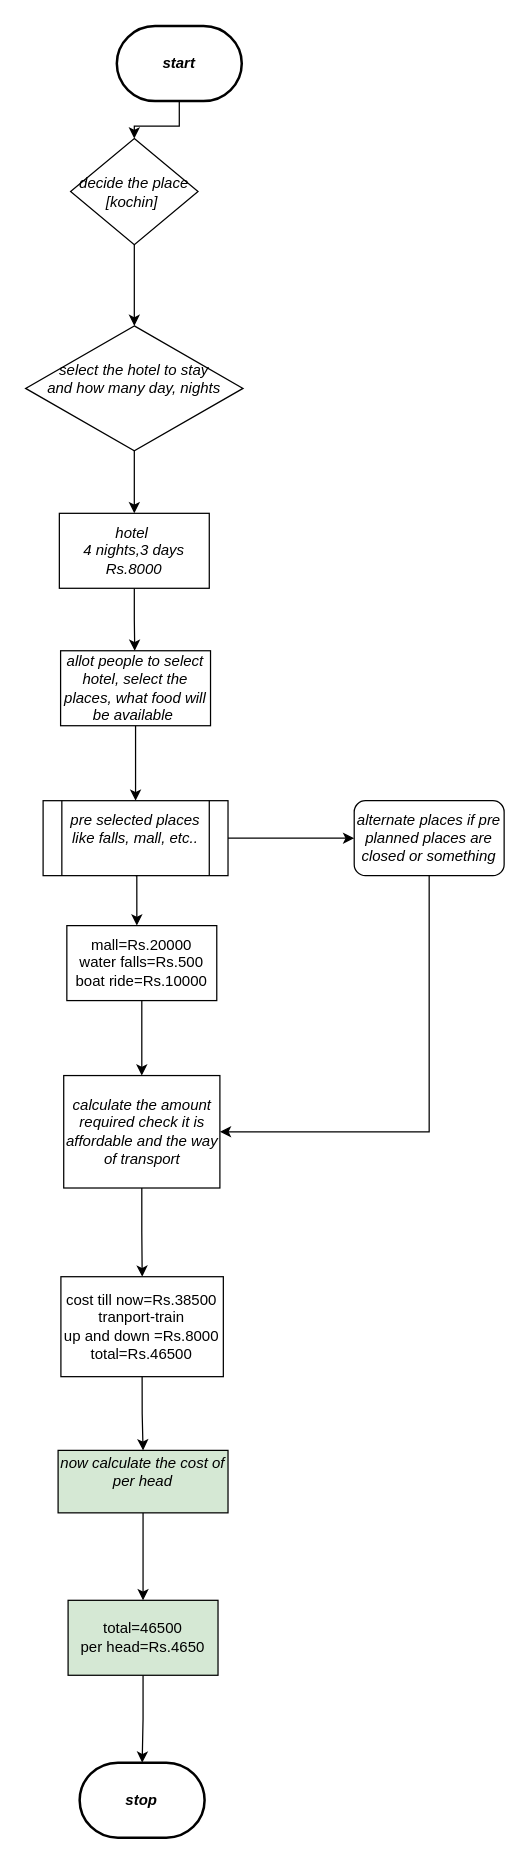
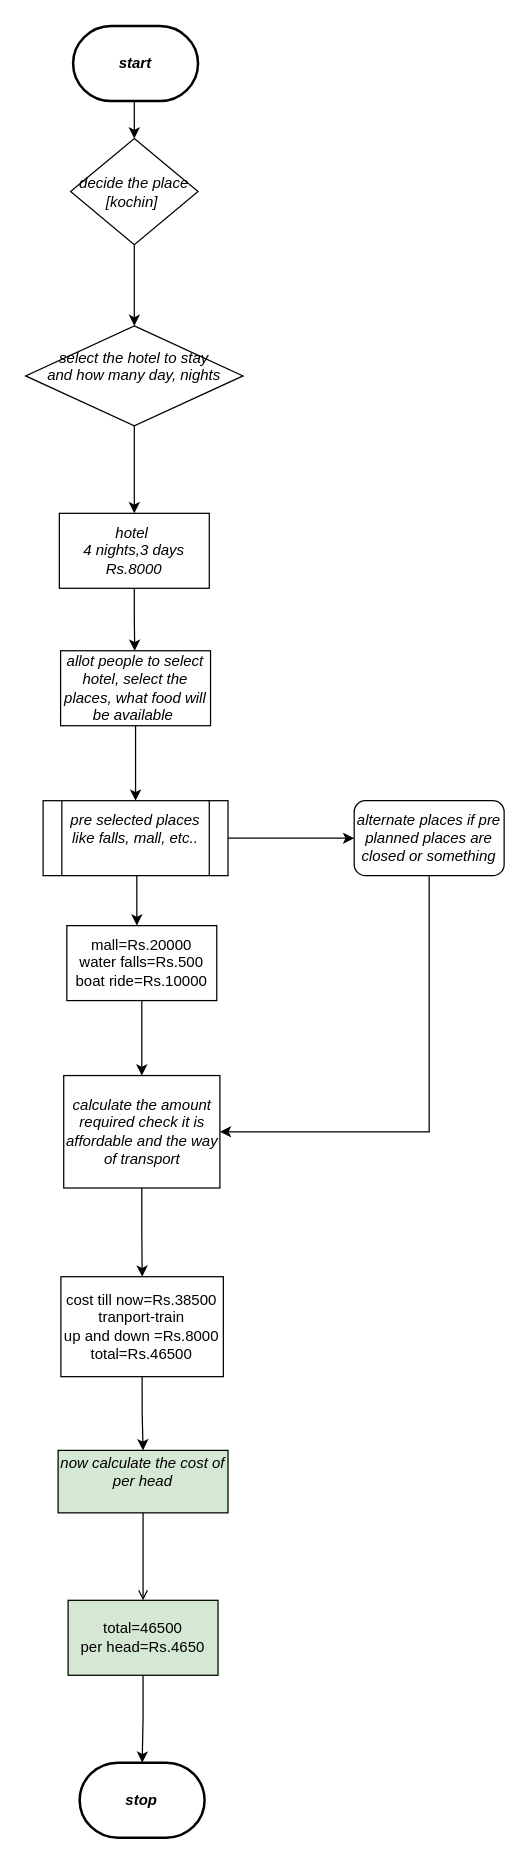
node "start": moved (179, 63) -> (136, 63)
node "select the hotel to stay and how many day, nights": size 218x125 -> 218x100
edge "now calculate the cost of per head" -> "total=46500 per head=Rs.4650": arrowhead classic -> open
